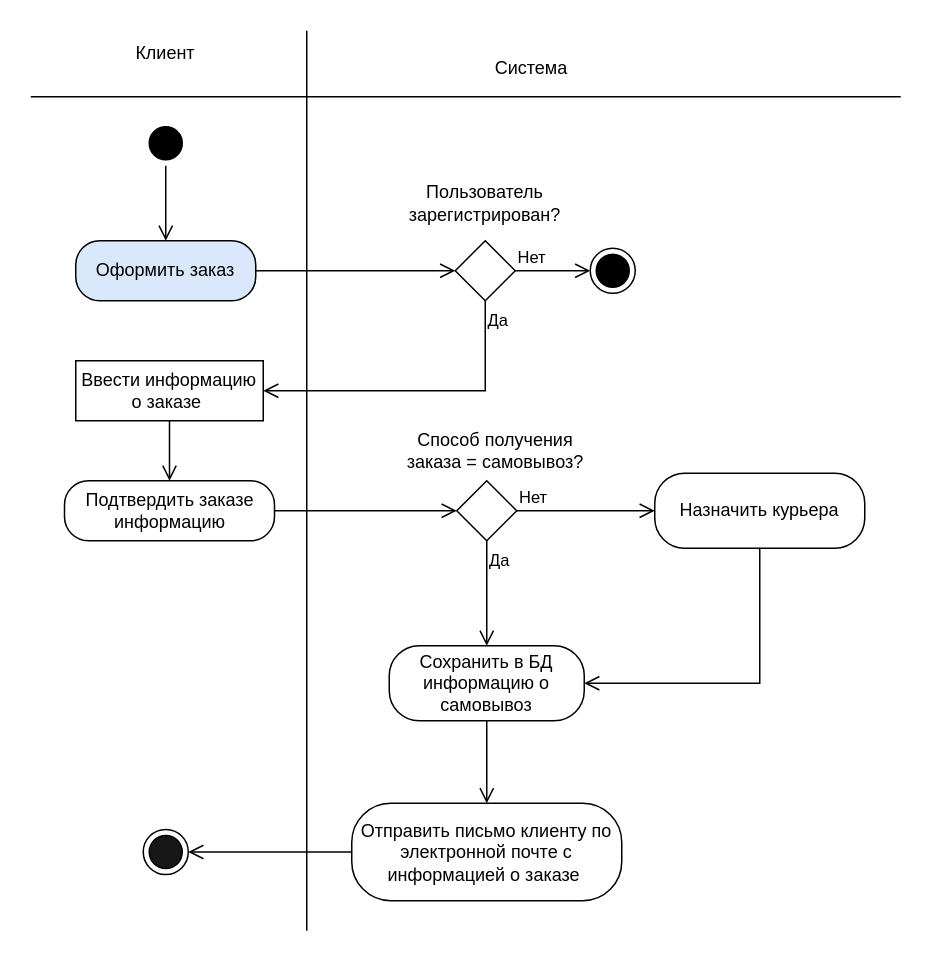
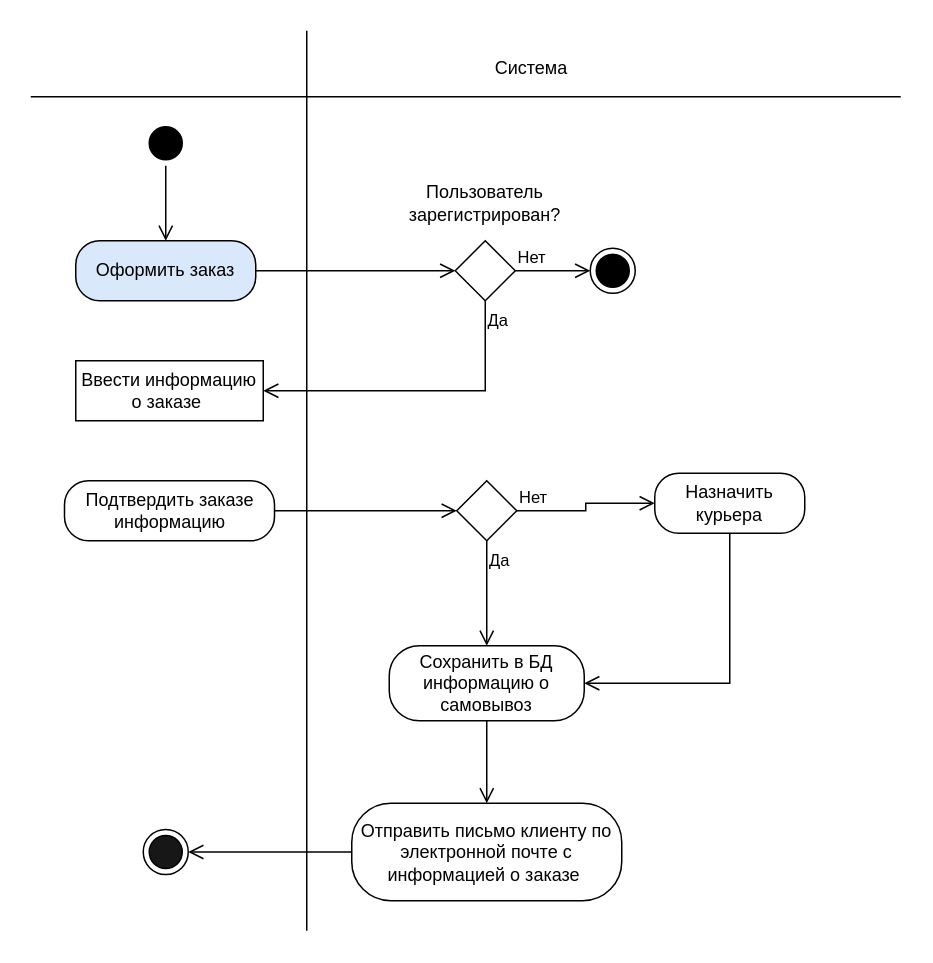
node "Клиент": removed
edge "Ввести информацию о заказе" -> "Подтвердить заказе информацию": removed
node "Способ получения заказа = самовывоз?": removed
node "Назначить курьера": size 210x75 -> 150x60
